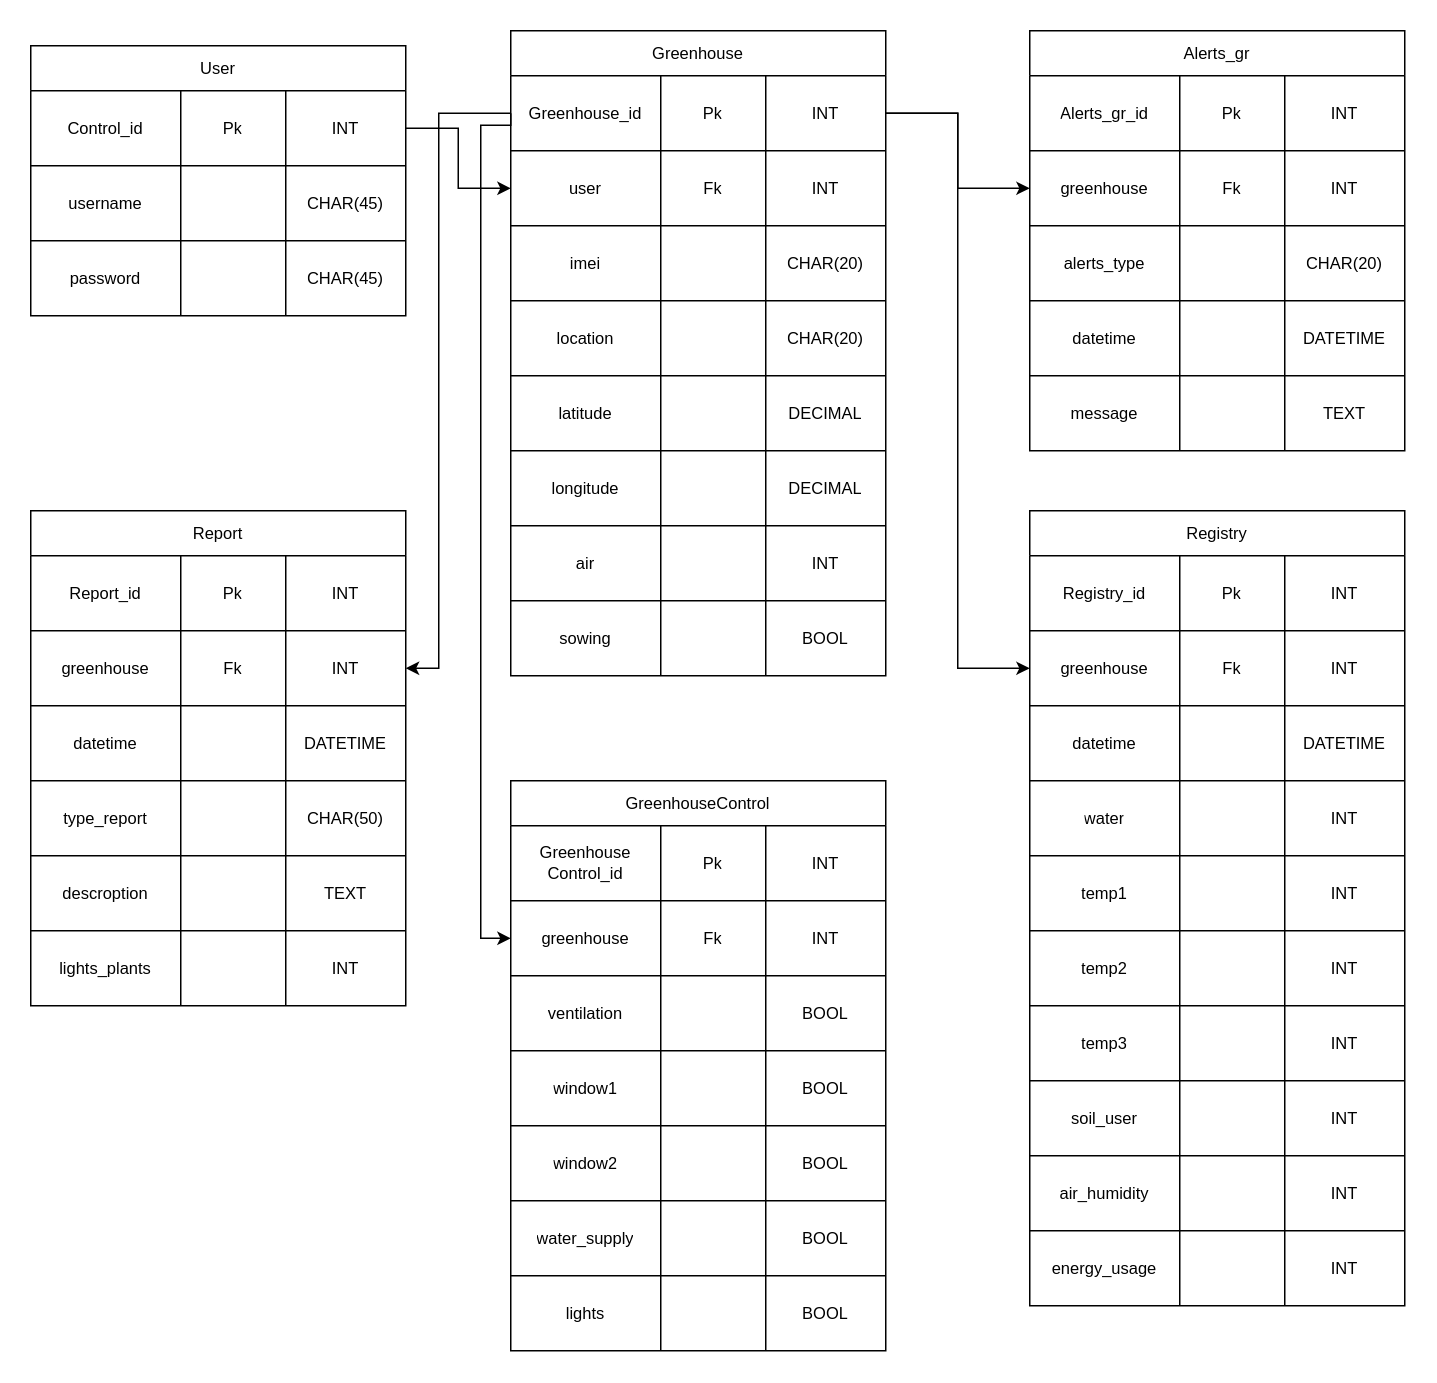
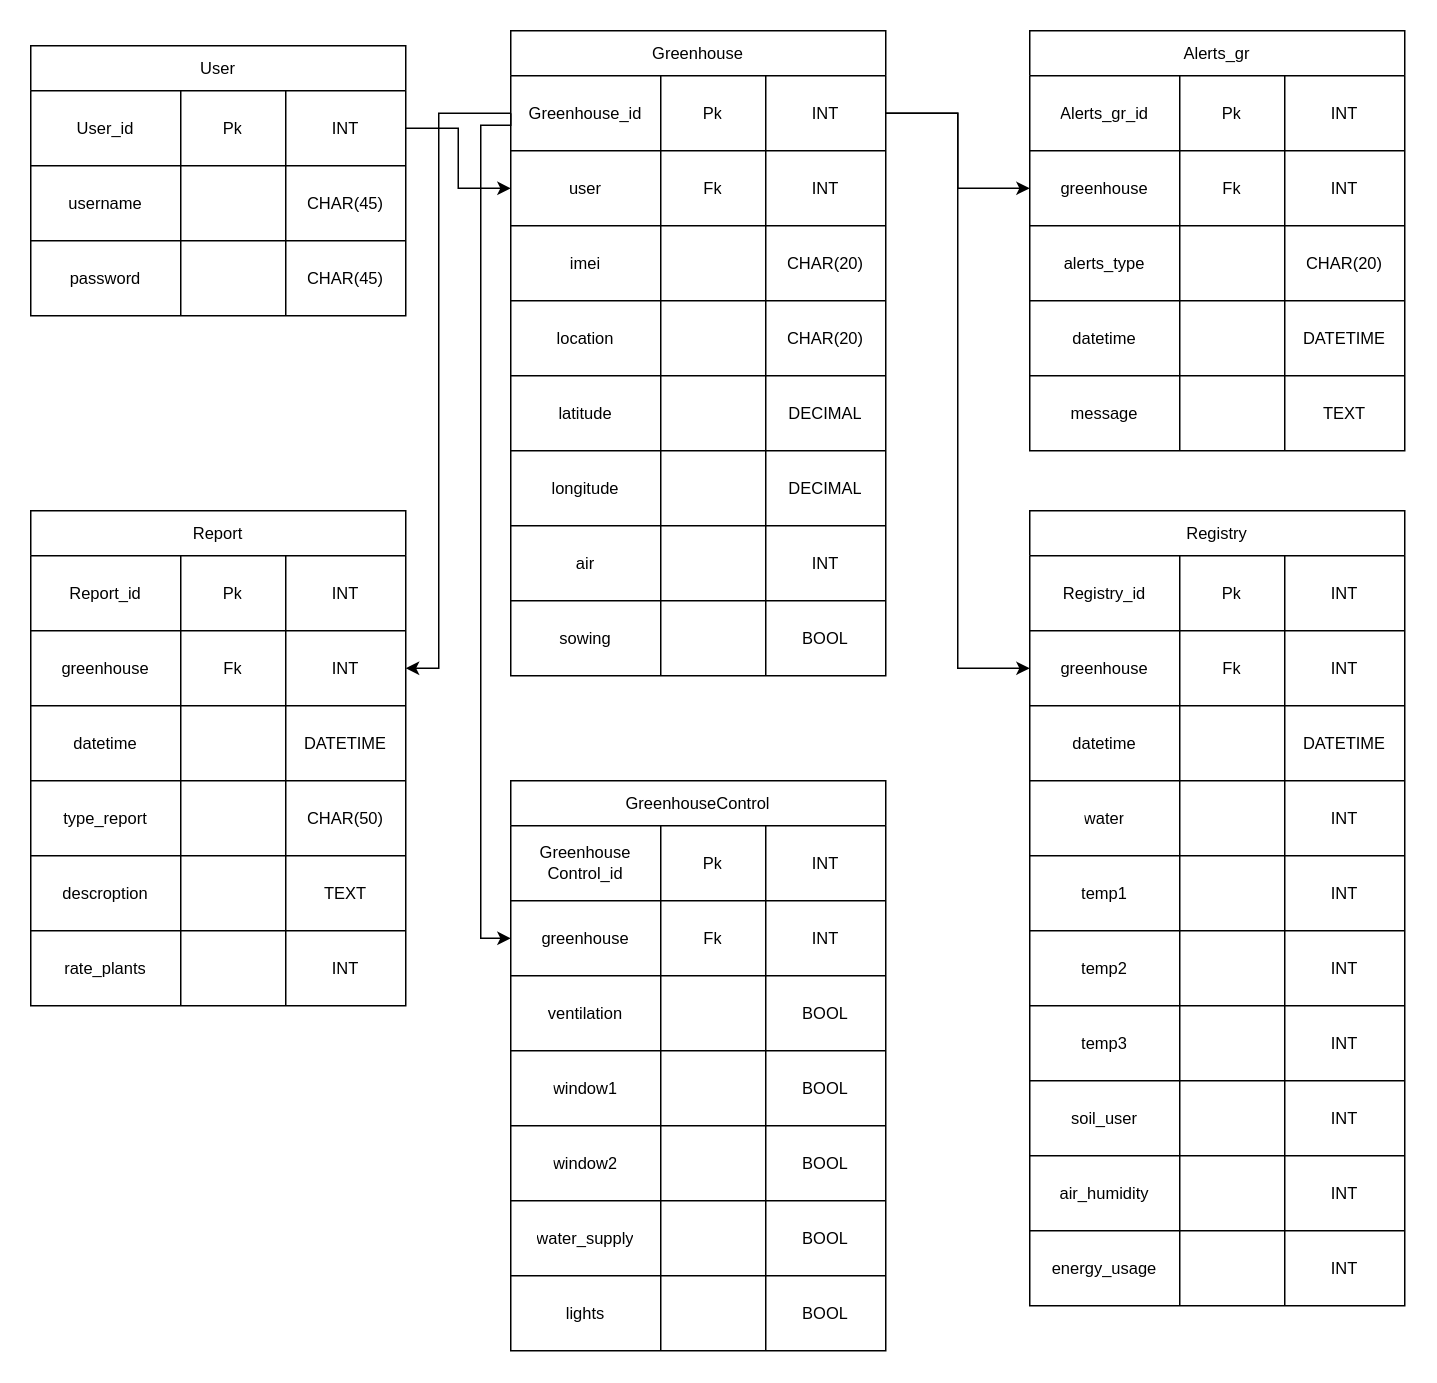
node "Control_id": label "Control_id" -> "User_id"
node "lights_plants": label "lights_plants" -> "rate_plants"
